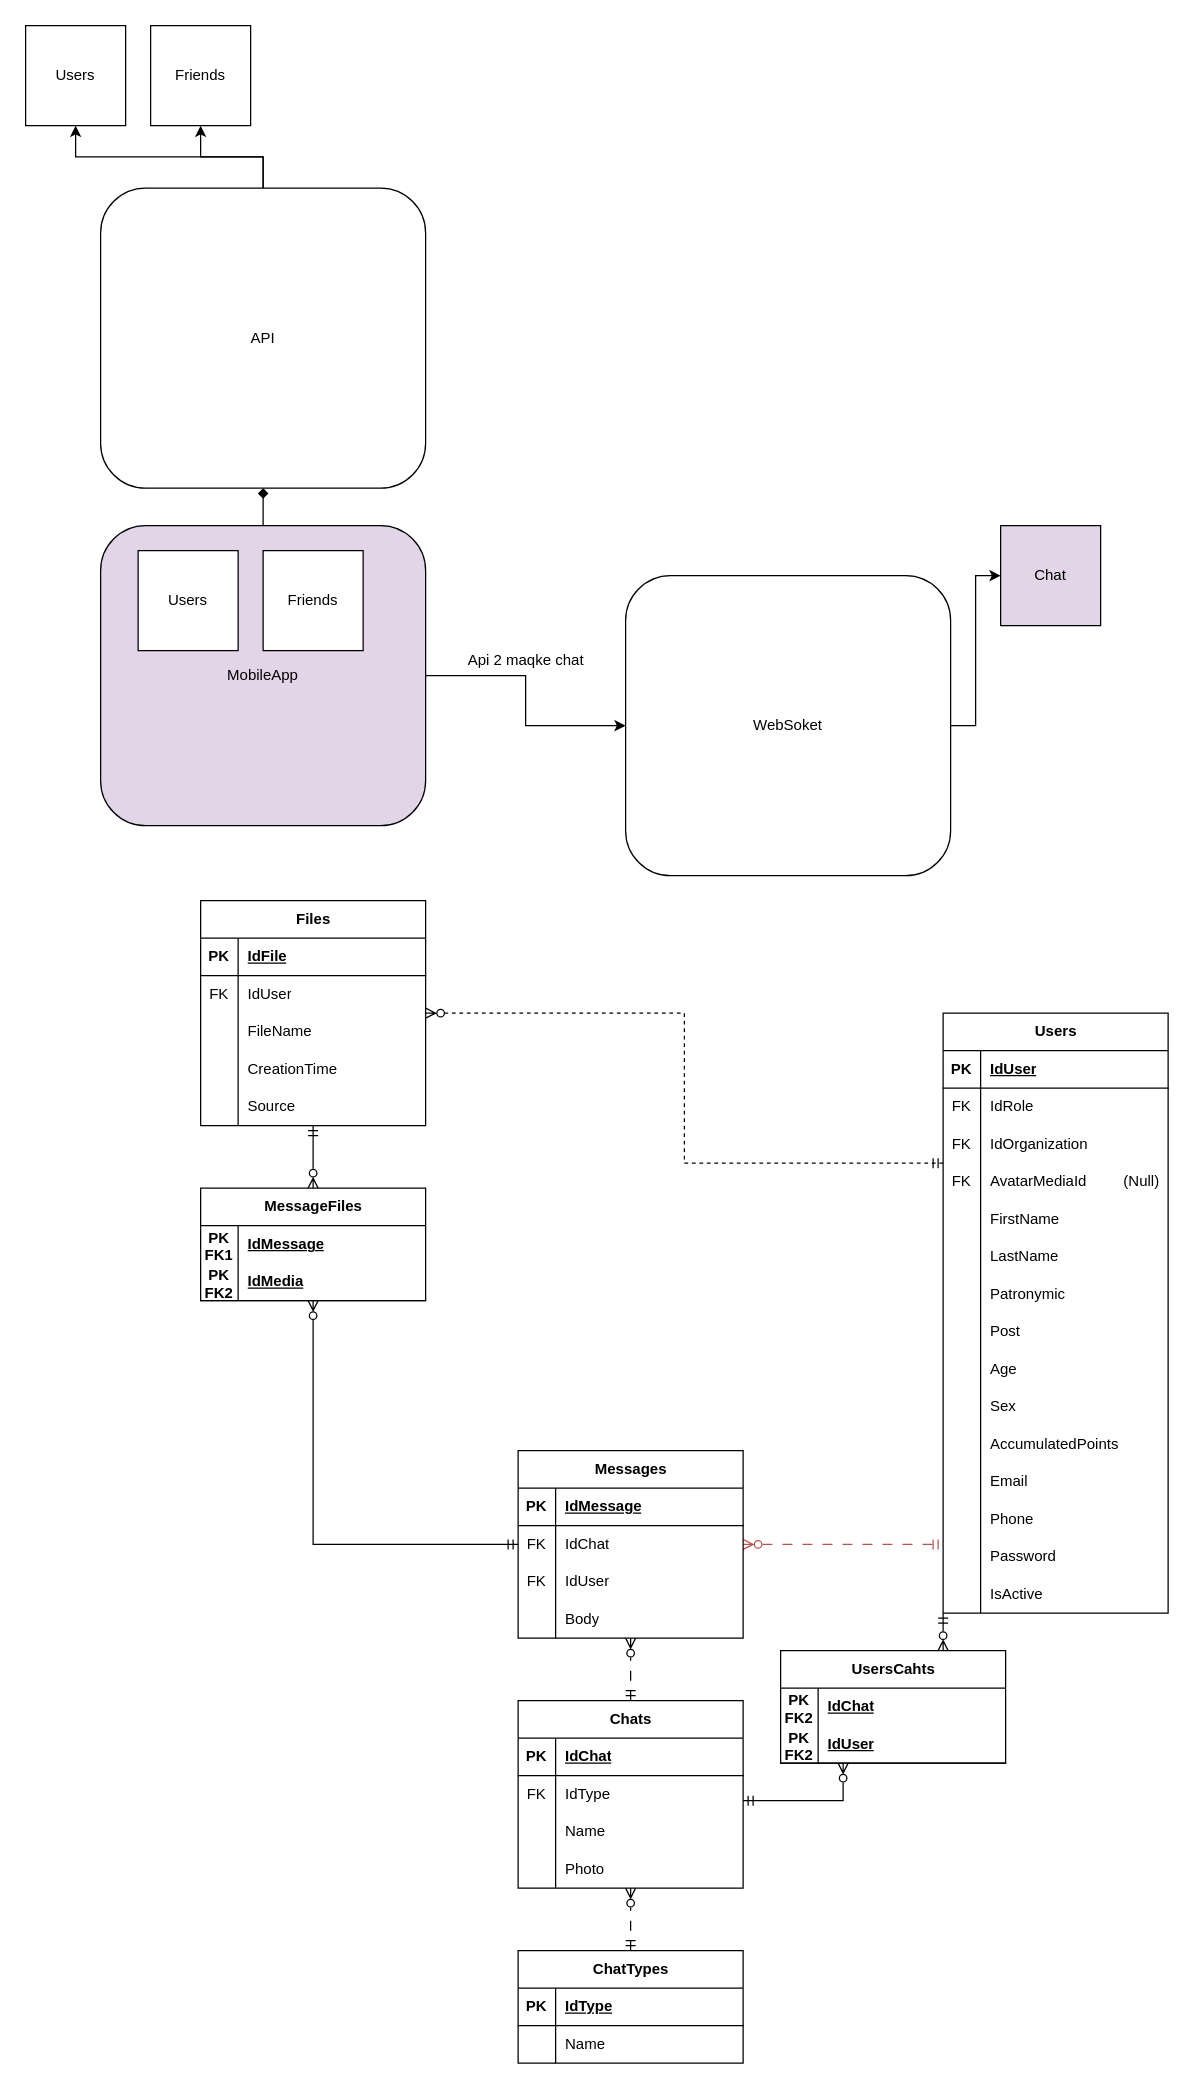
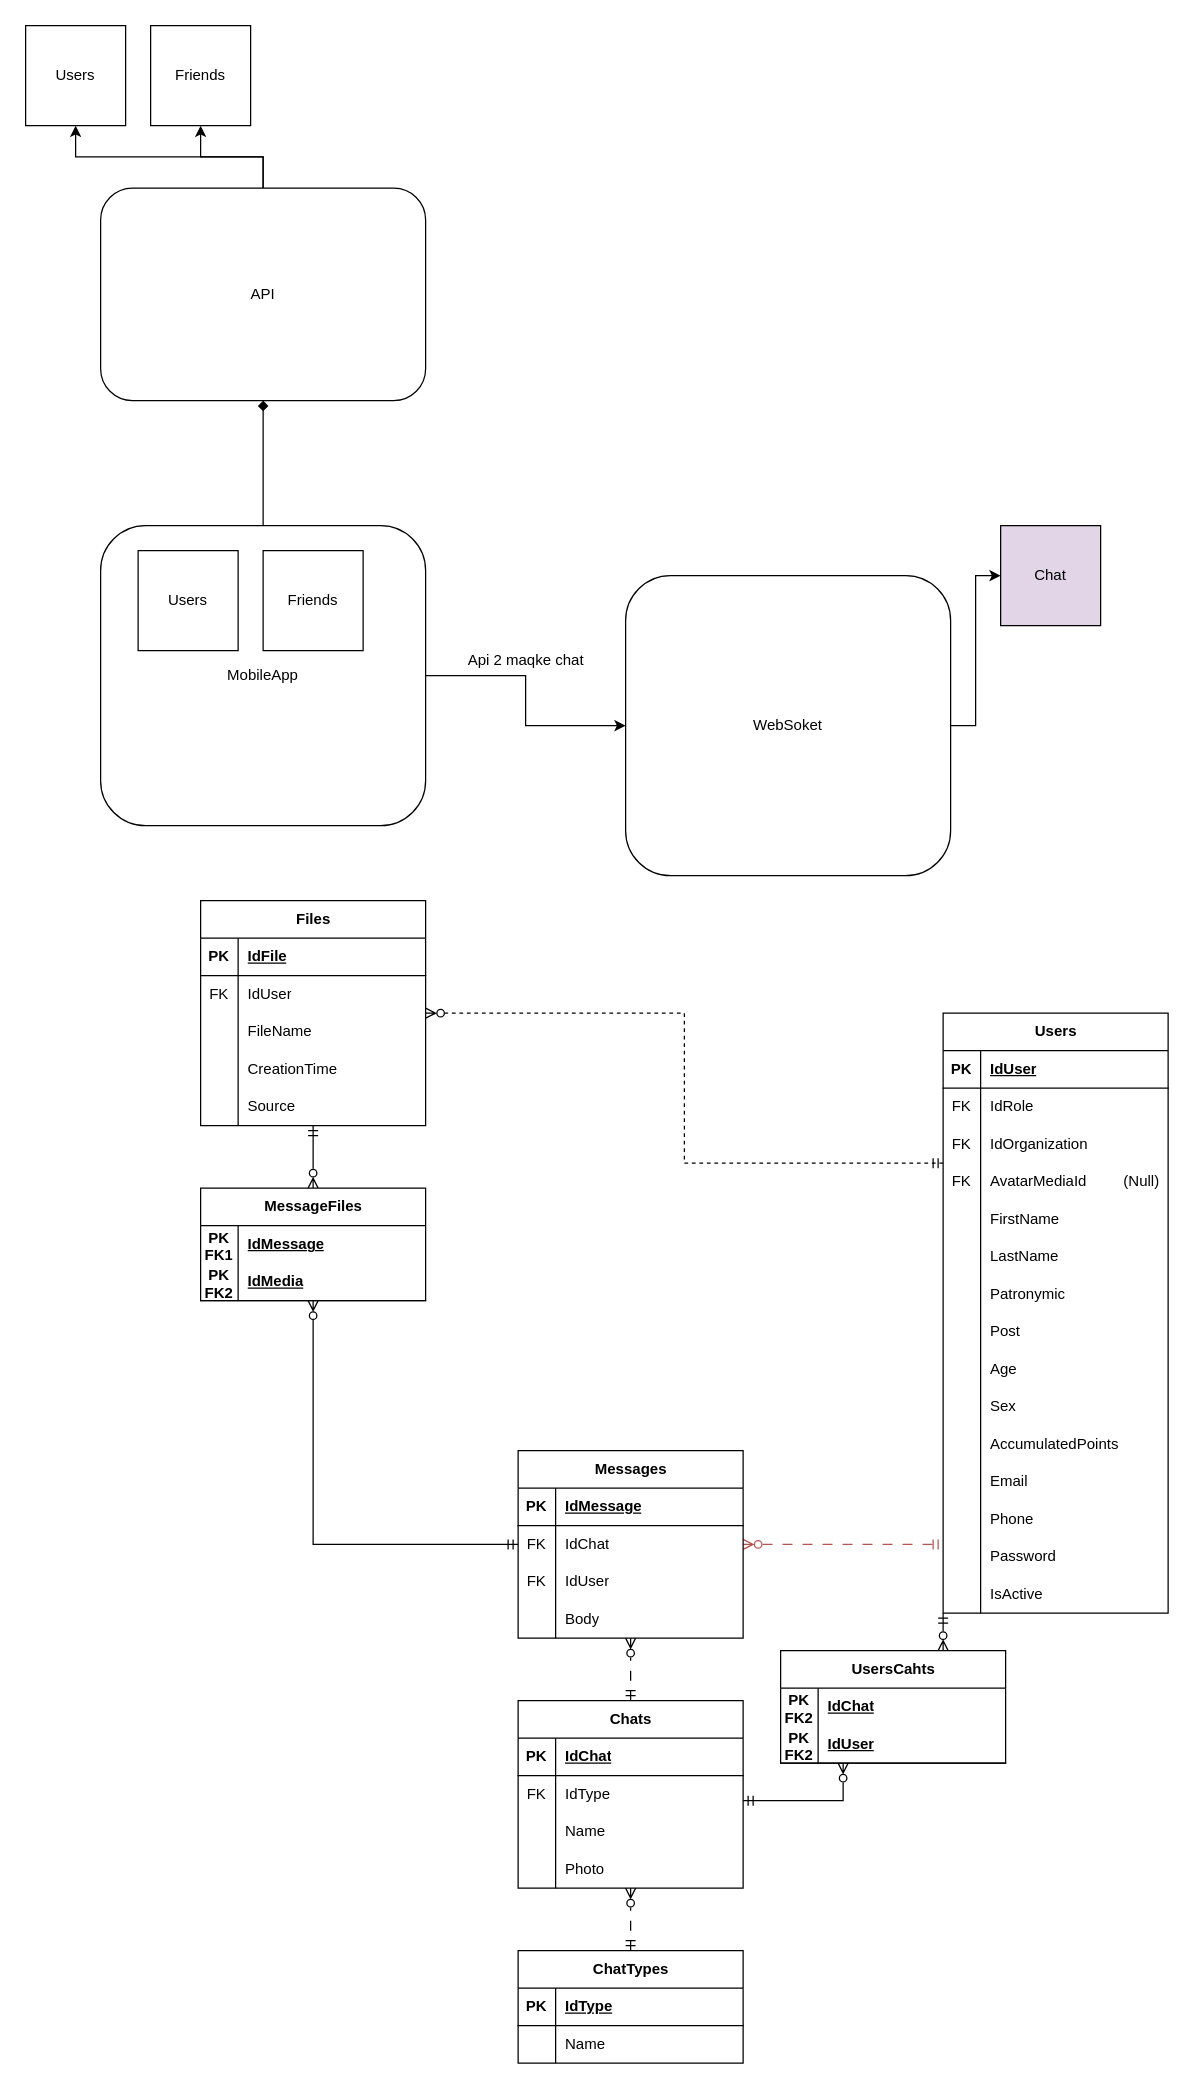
node "API": size 325x300 -> 325x213
node "MobileApp": fillcolor #e1d5e7 -> #ffffff
